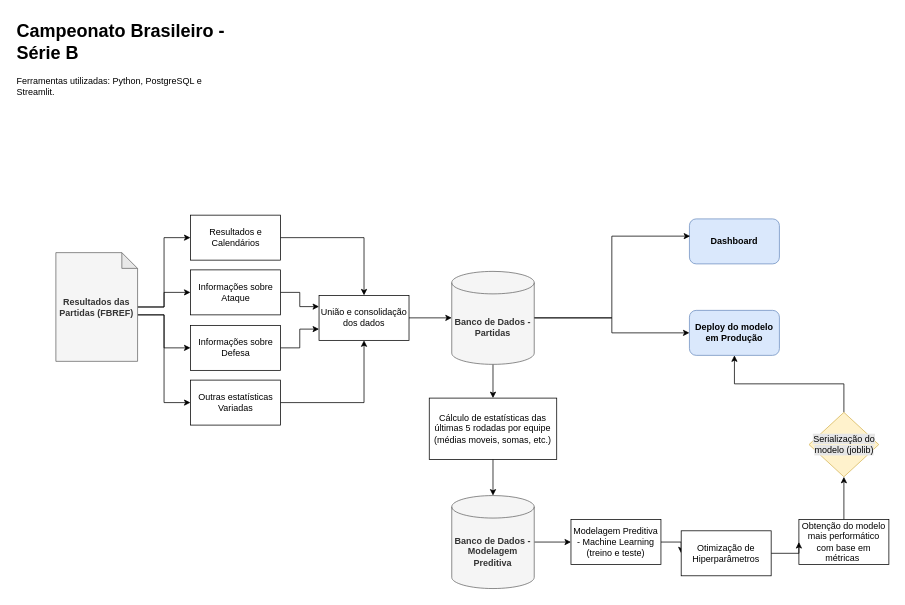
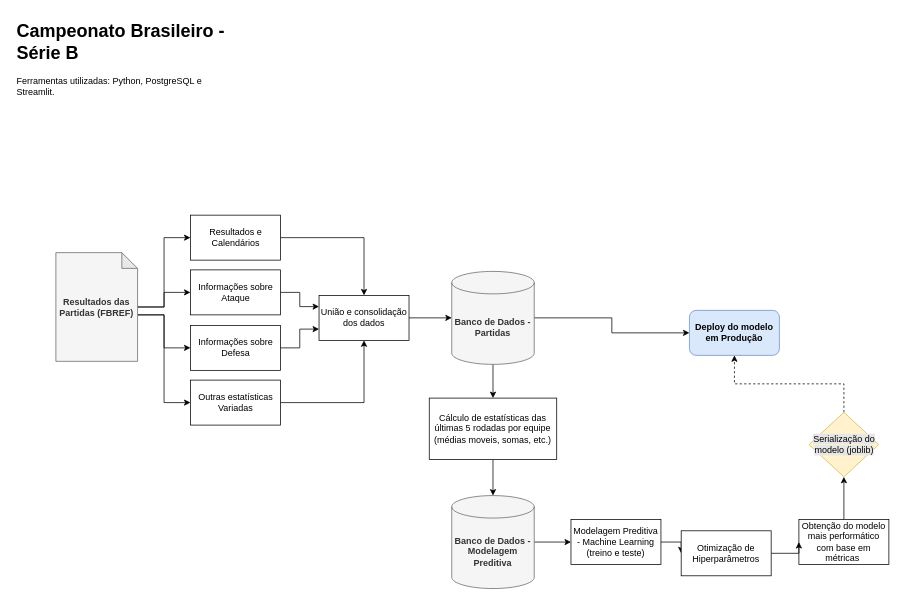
edge "Banco de Dados - Partidas" -> "Dashboard": removed
node "Dashboard": removed
edge "Serialização do modelo (joblib)" -> "Deploy do modelo em Produção": style solid -> dashed
